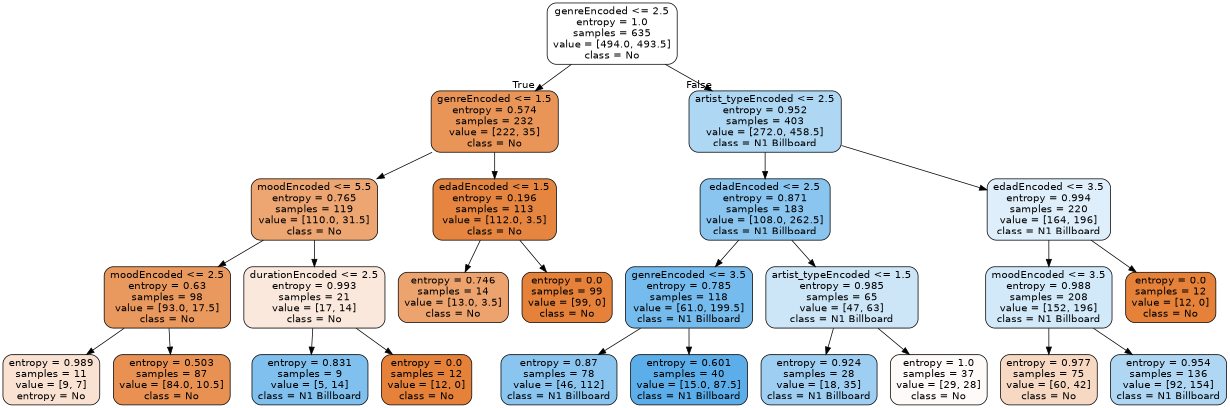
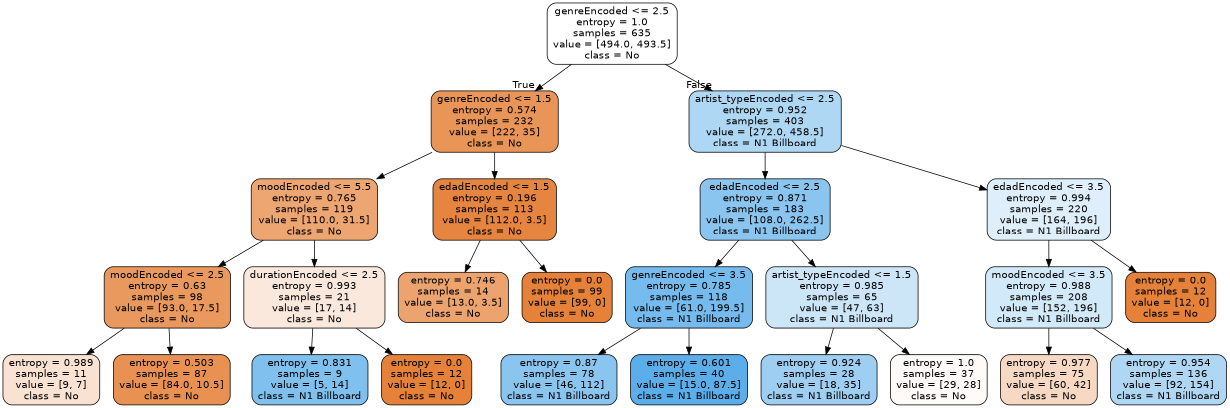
node "entropy = 0.989 samples = 11 value = [9, 7] entropy = No": label "entropy = 0.989 samples = 11 value = [9, 7] entropy = No" -> "entropy = 0.989 samples = 11 value = [9, 7] class = No"
